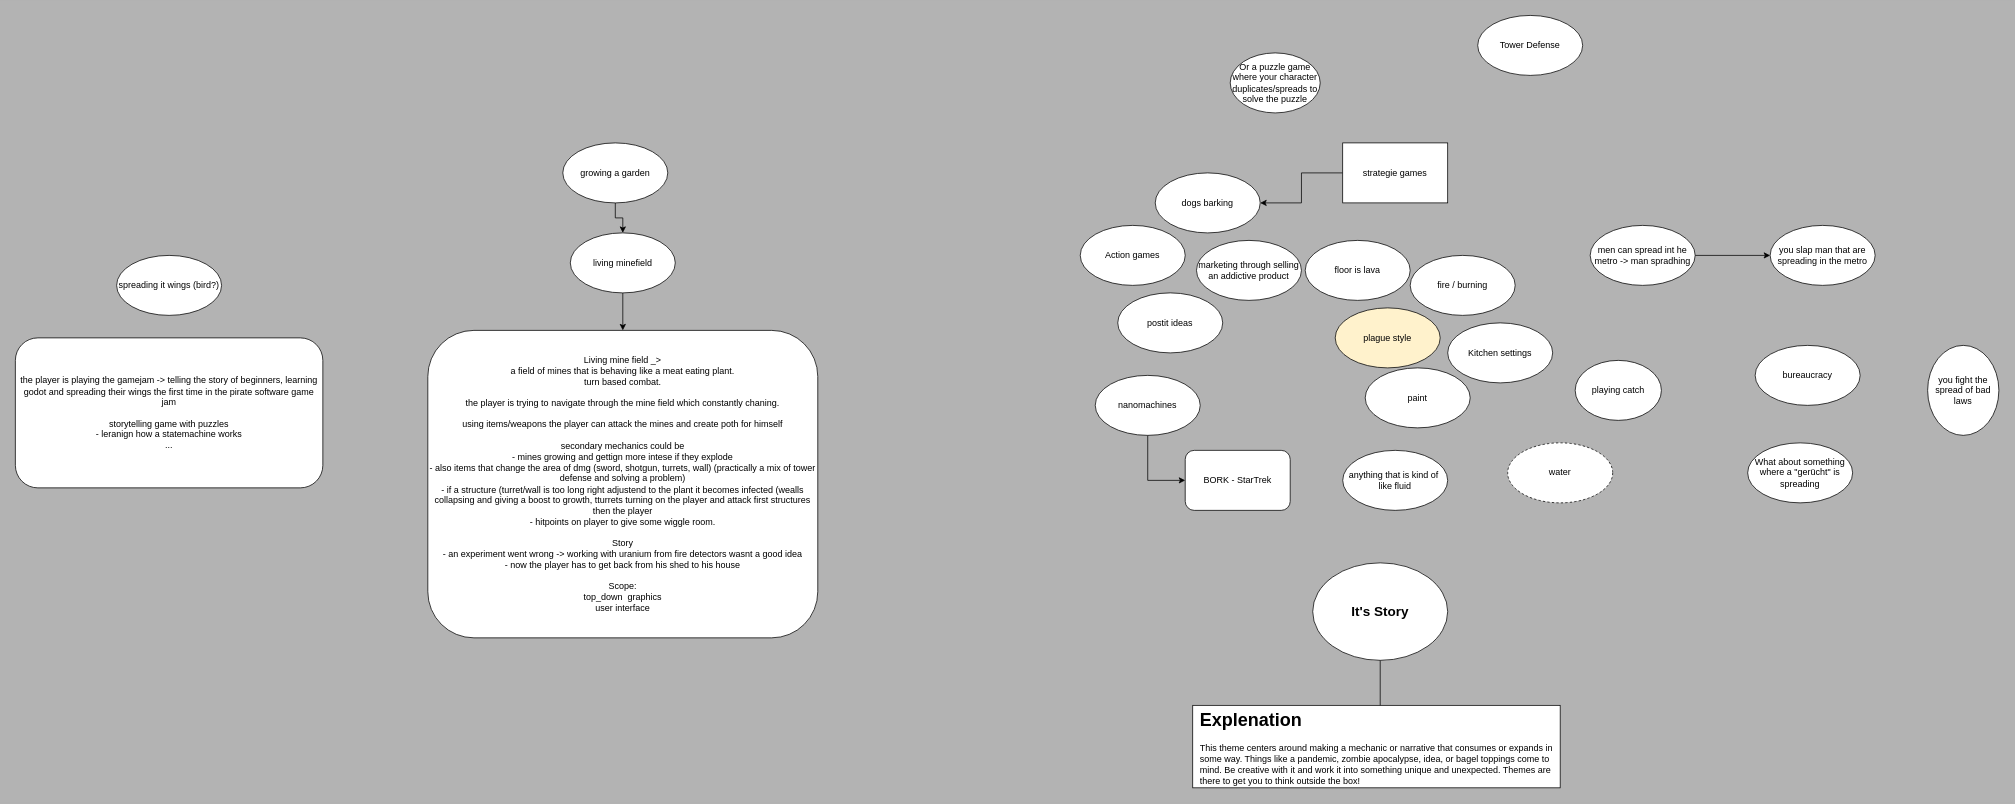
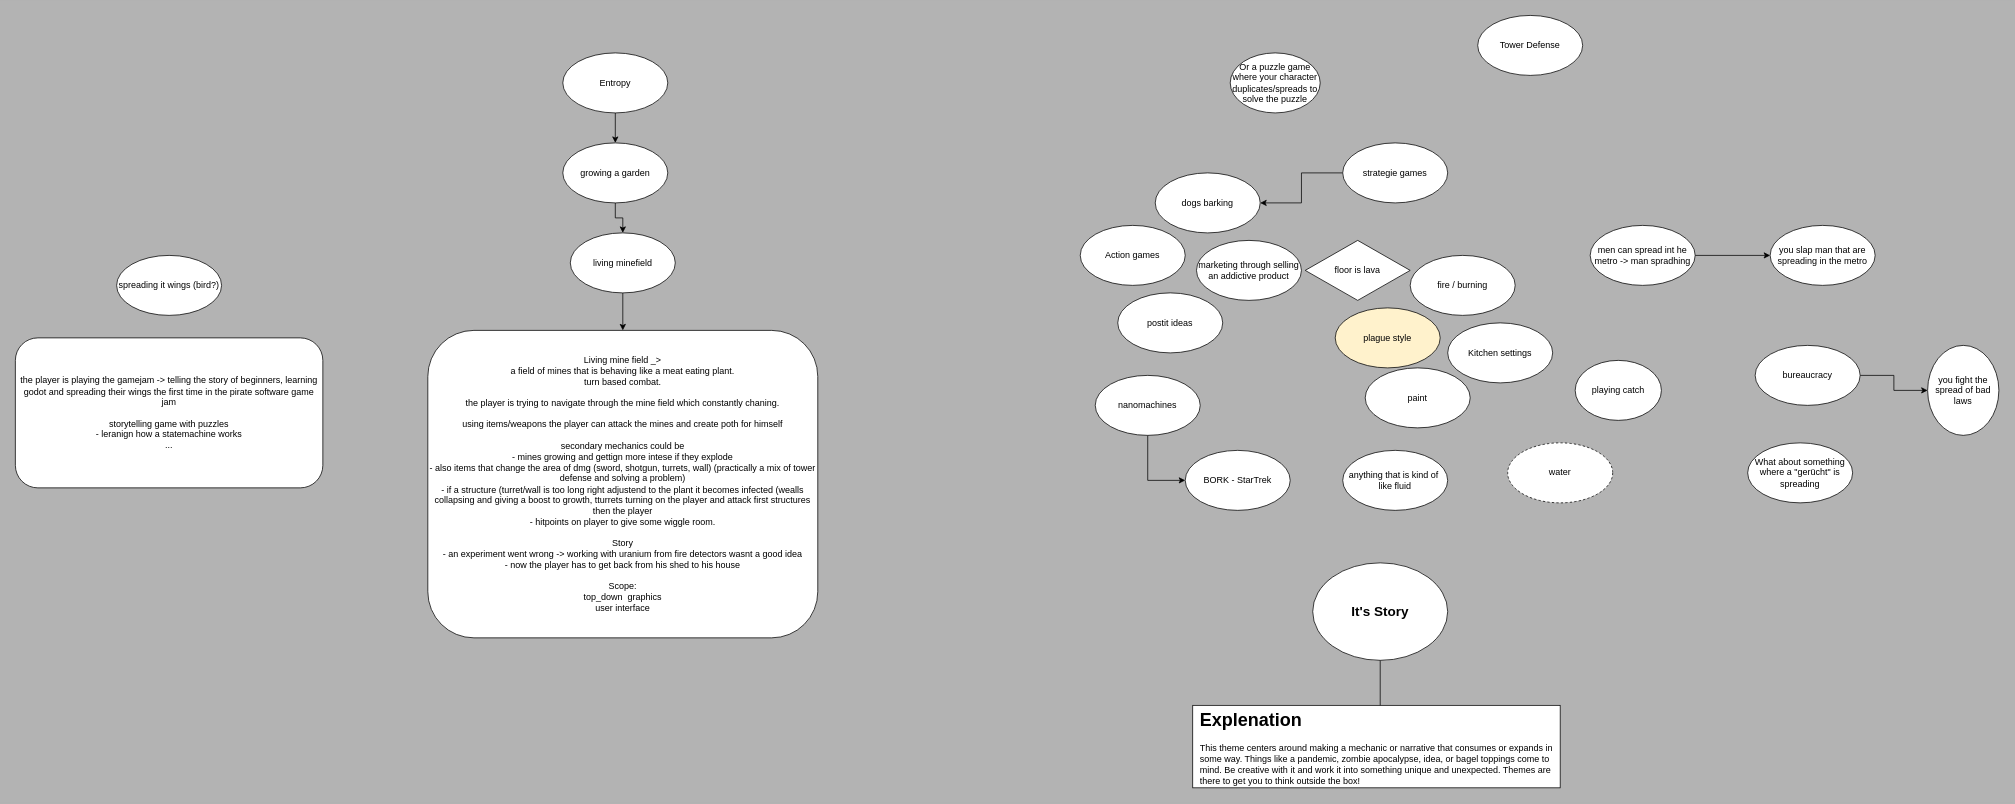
node "Entropy": added
edge "Entropy" -> "growing a garden": added
node "strategie games": shape rectangle -> ellipse
node "floor is lava": shape ellipse -> diamond
edge "bureaucracy" -> "you fight the spread of bad laws": added
node "BORK - StarTrek": shape rounded rectangle -> ellipse
